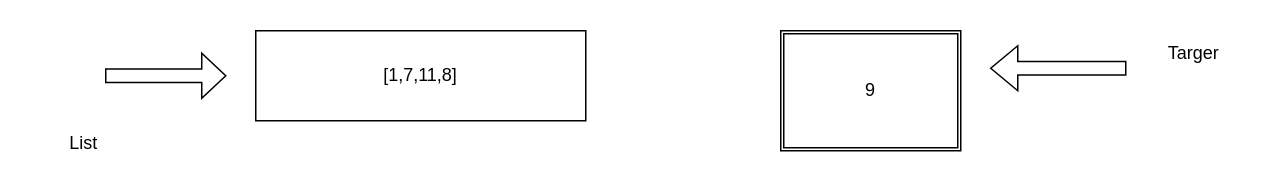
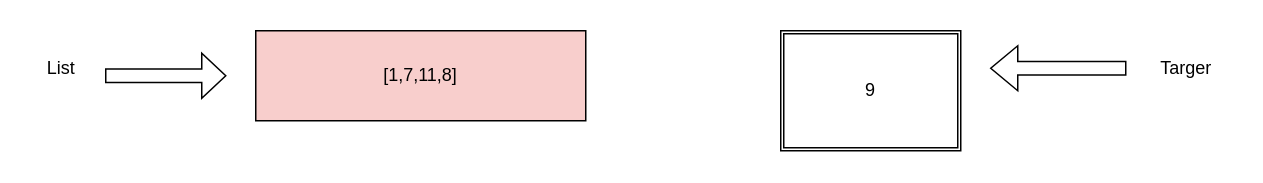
node "Targer": moved (1193, 53) -> (1186, 68)
node "[1,7,11,8]": fillcolor #ffffff -> #f8cecc
node "List": moved (83, 143) -> (61, 68)
